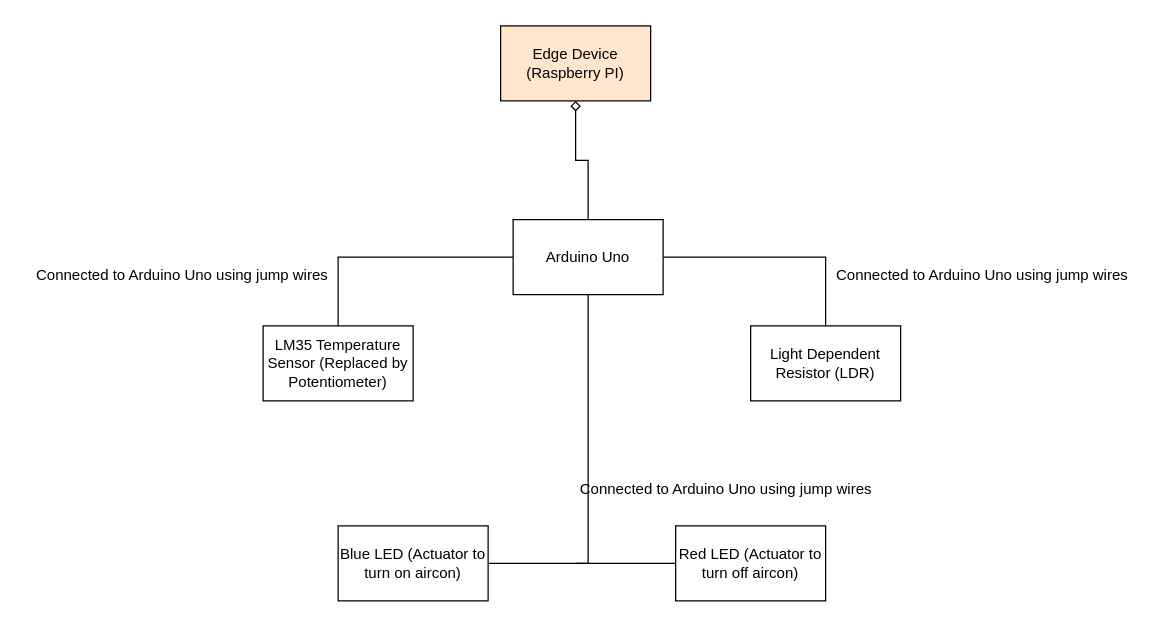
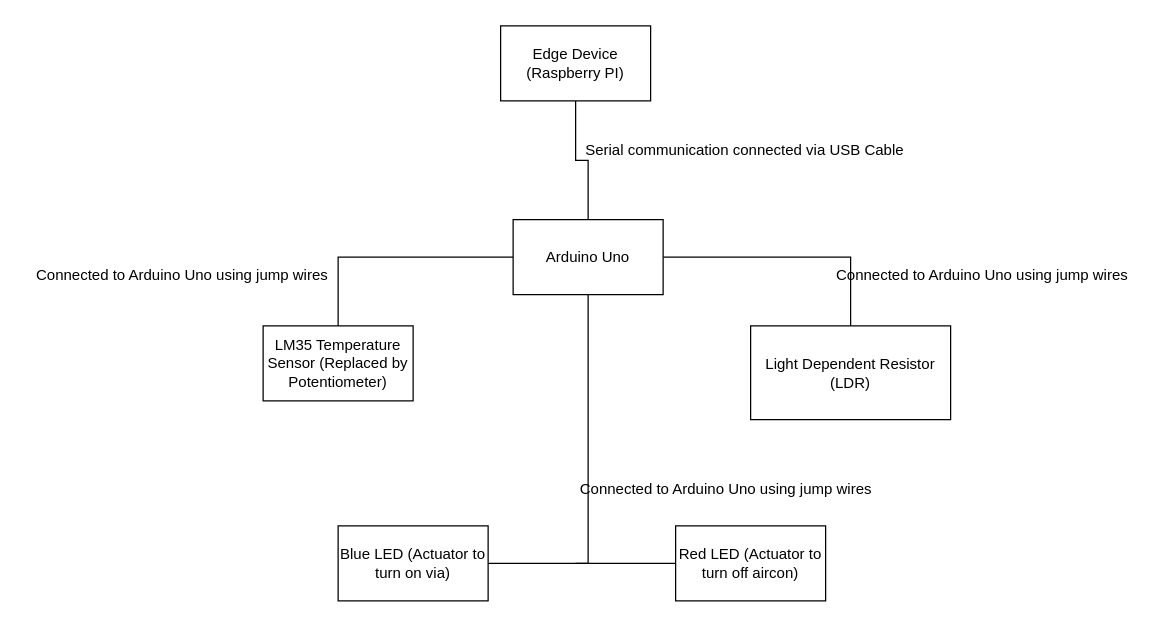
node "Edge Device (Raspberry PI)": fillcolor #ffe6cc -> #ffffff
edge "Arduino Uno" -> "Edge Device (Raspberry PI)": arrowhead diamond -> none
node "Serial communication connected via USB Cable": added
node "Light Dependent Resistor (LDR)": size 150x75 -> 200x94
node "Blue LED (Actuator to turn on aircon)": label "Blue LED (Actuator to turn on aircon)" -> "Blue LED (Actuator to turn on via)"
